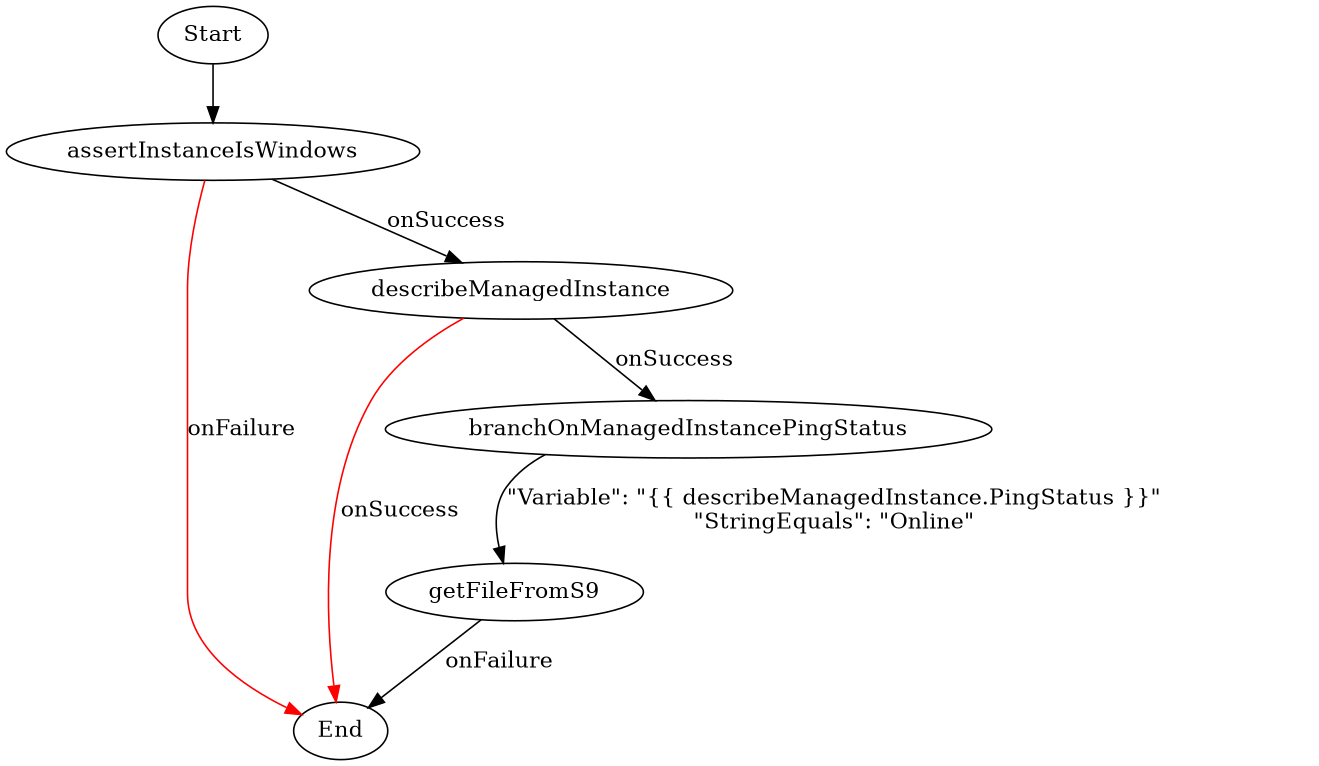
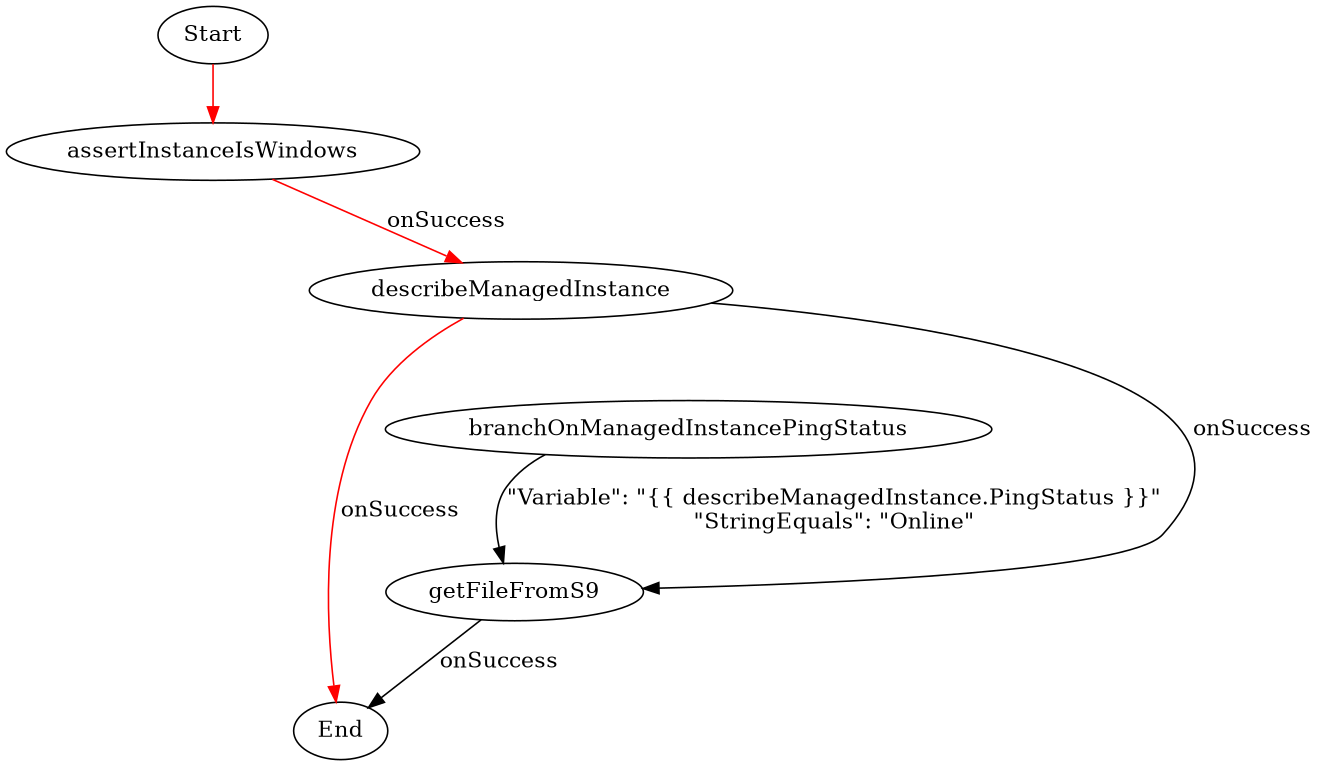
edge "Start" -> "assertInstanceIsWindows": color black -> red
edge "assertInstanceIsWindows" -> "describeManagedInstance": color black -> red
edge "describeManagedInstance" -> "branchOnManagedInstancePingStatus": now "describeManagedInstance" -> "getFileFromS9"
edge "assertInstanceIsWindows" -> "End": removed, label "onFailure"
edge "getFileFromS9" -> "End": label "onFailure" -> "onSuccess"
